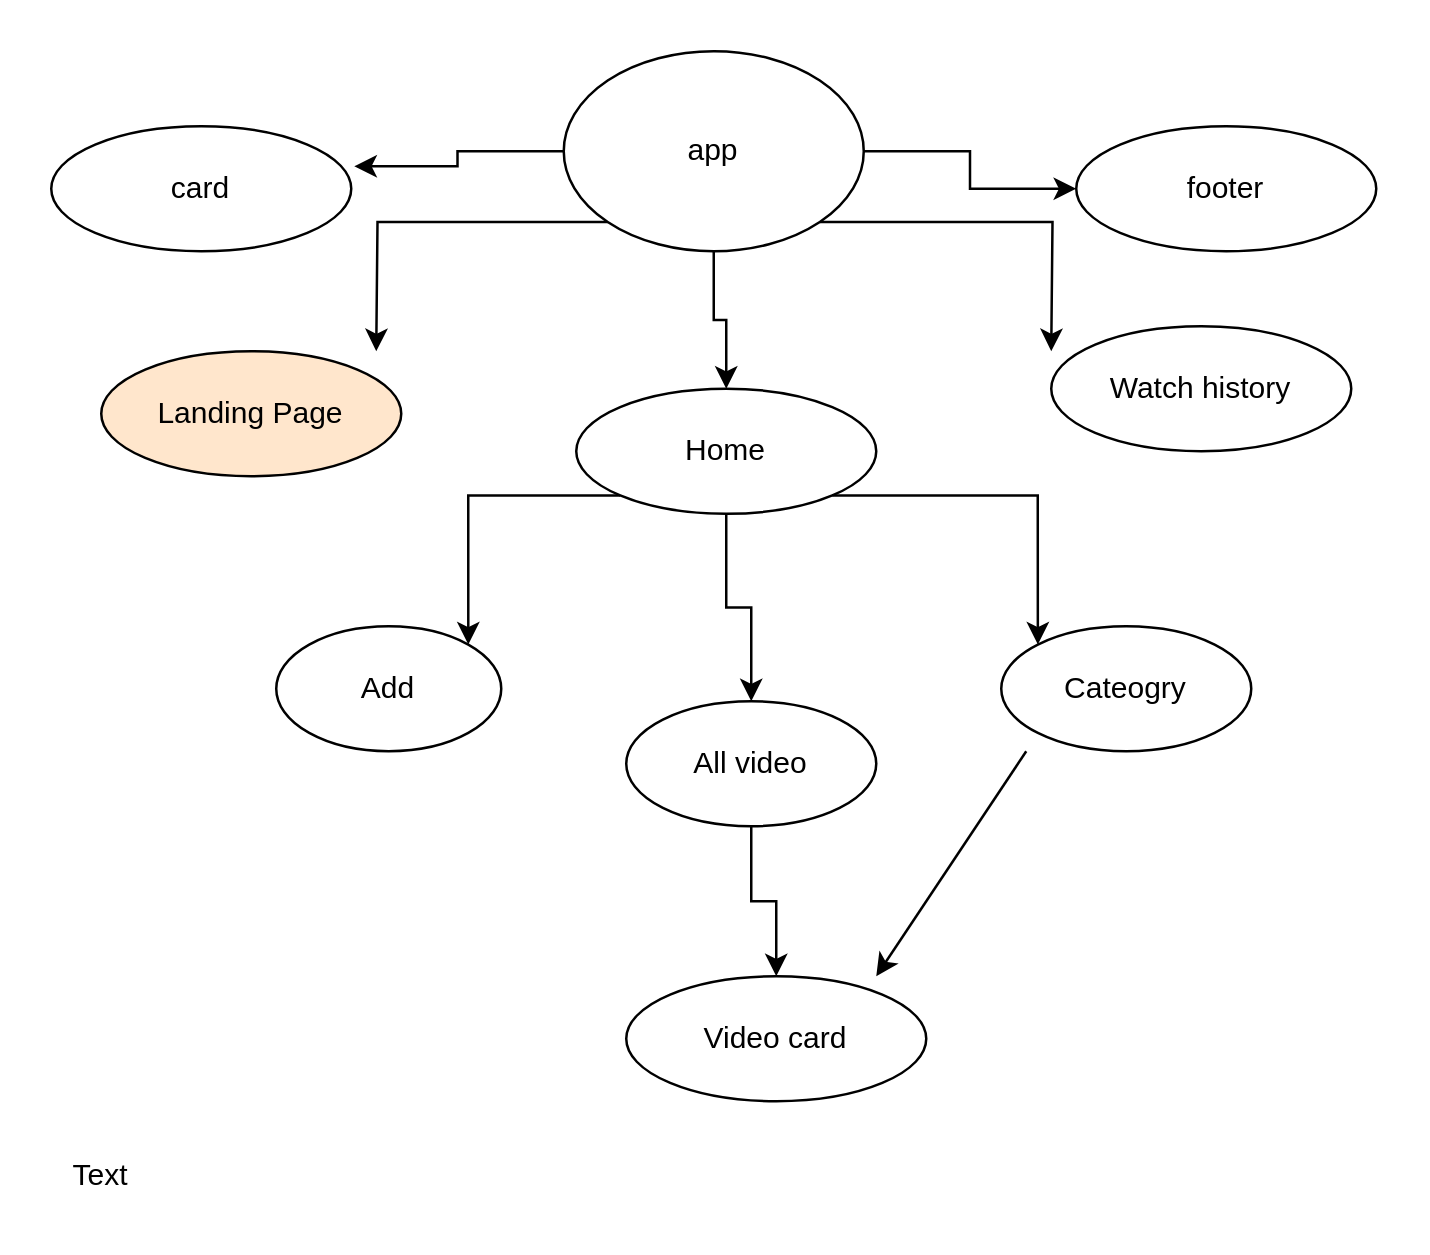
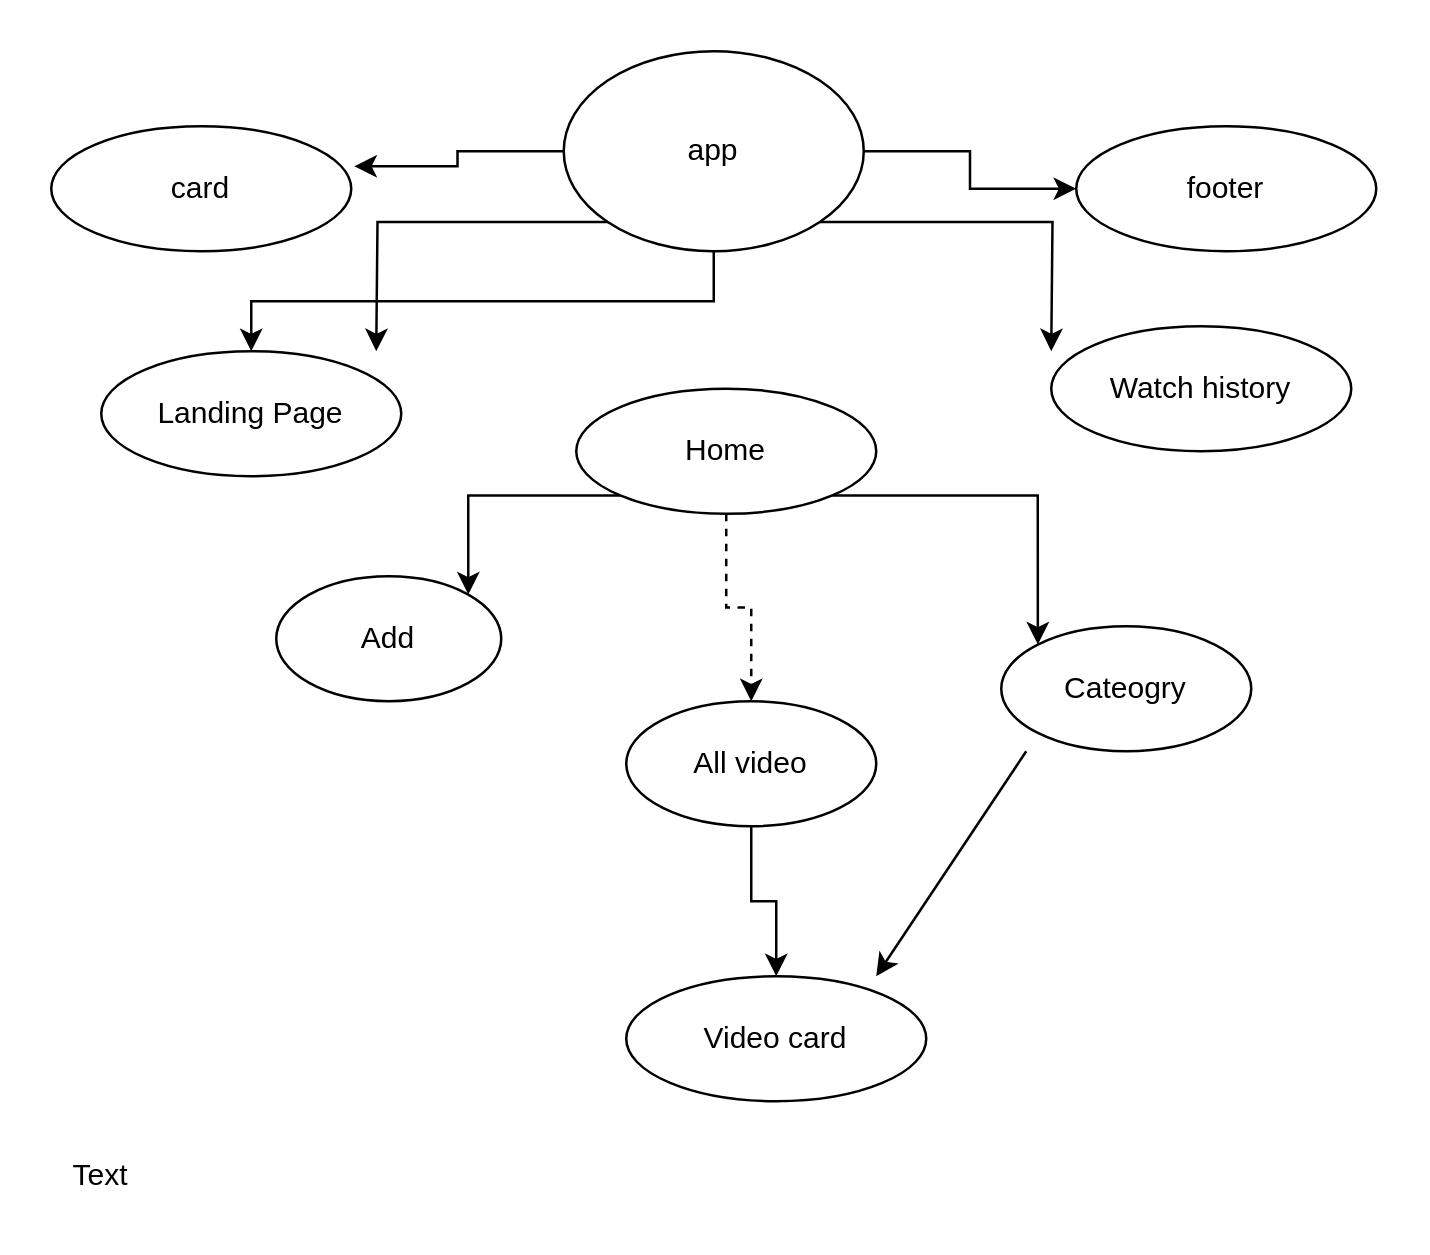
edge "app" -> "Home": now "app" -> "Landing Page"
node "Landing Page": fillcolor #ffe6cc -> #ffffff
edge "Home" -> "All video": style solid -> dashed
node "Add": moved (389, 689) -> (389, 639)
